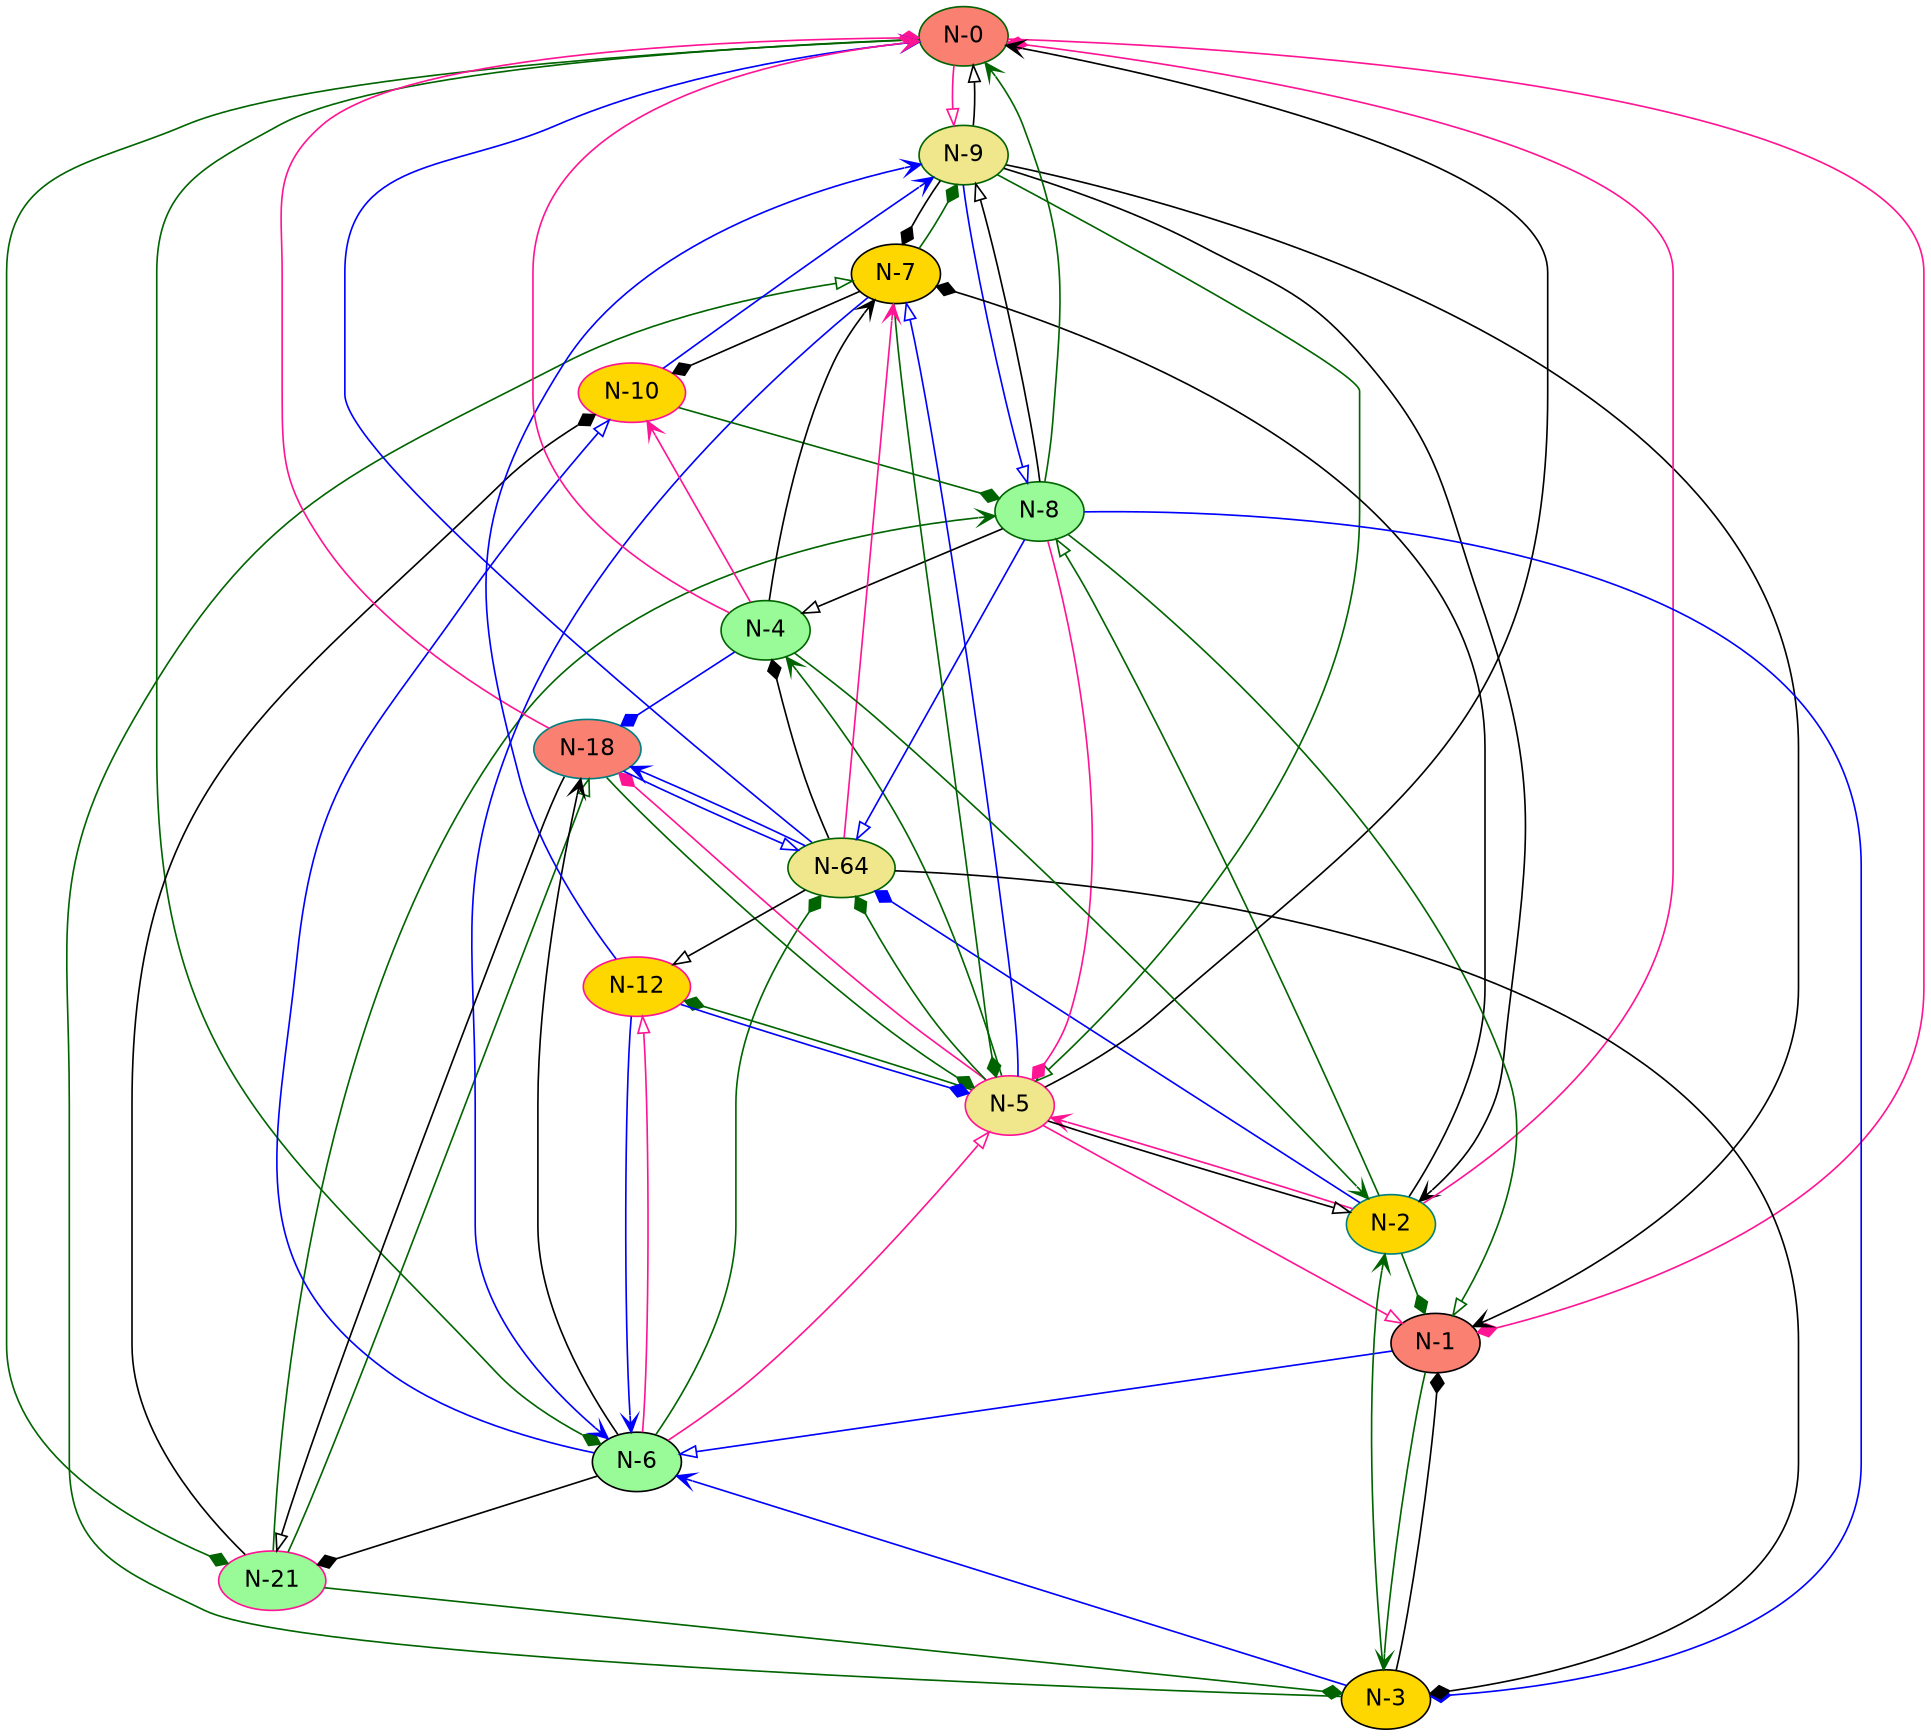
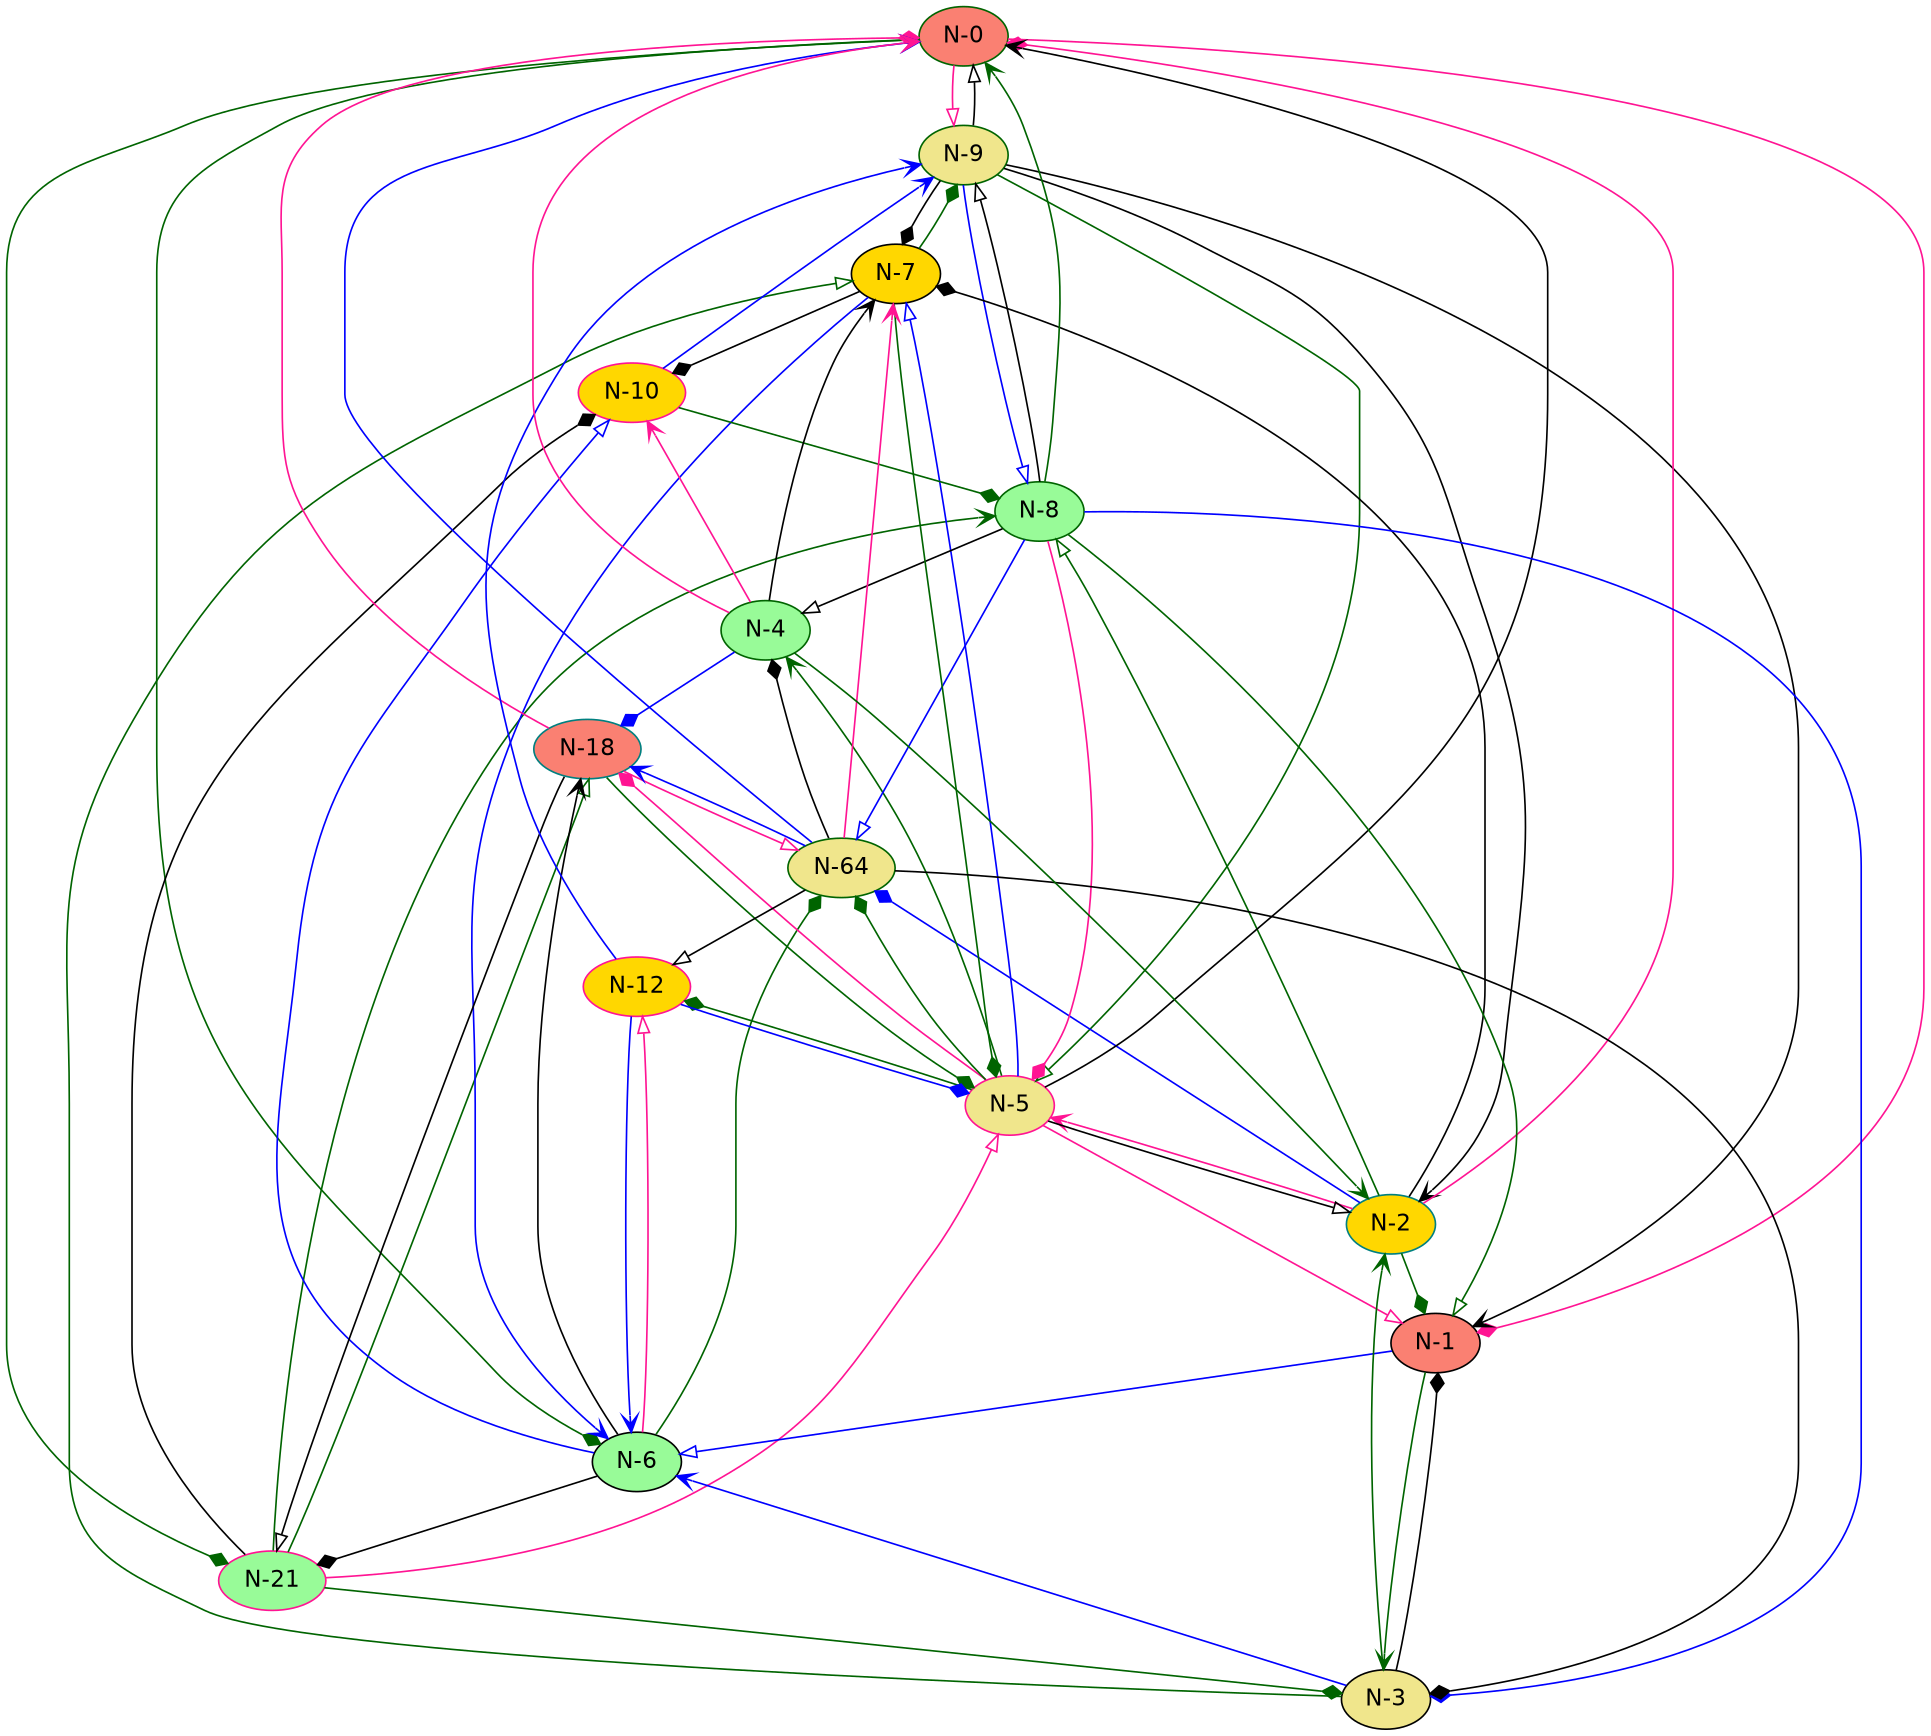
edge "N-18" -> "N-64": color blue -> deeppink
edge "N-6" -> "N-5": now "N-21" -> "N-5"
node "N-3": fillcolor gold -> khaki
